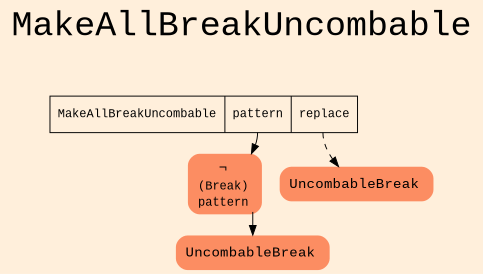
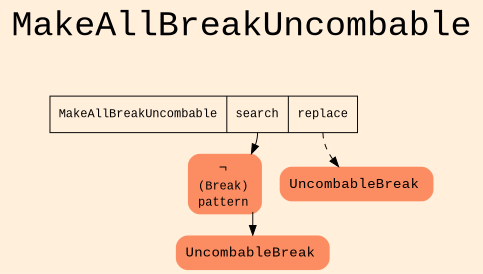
node "MakeAllBreakUncombable": text "pattern" -> "search"
